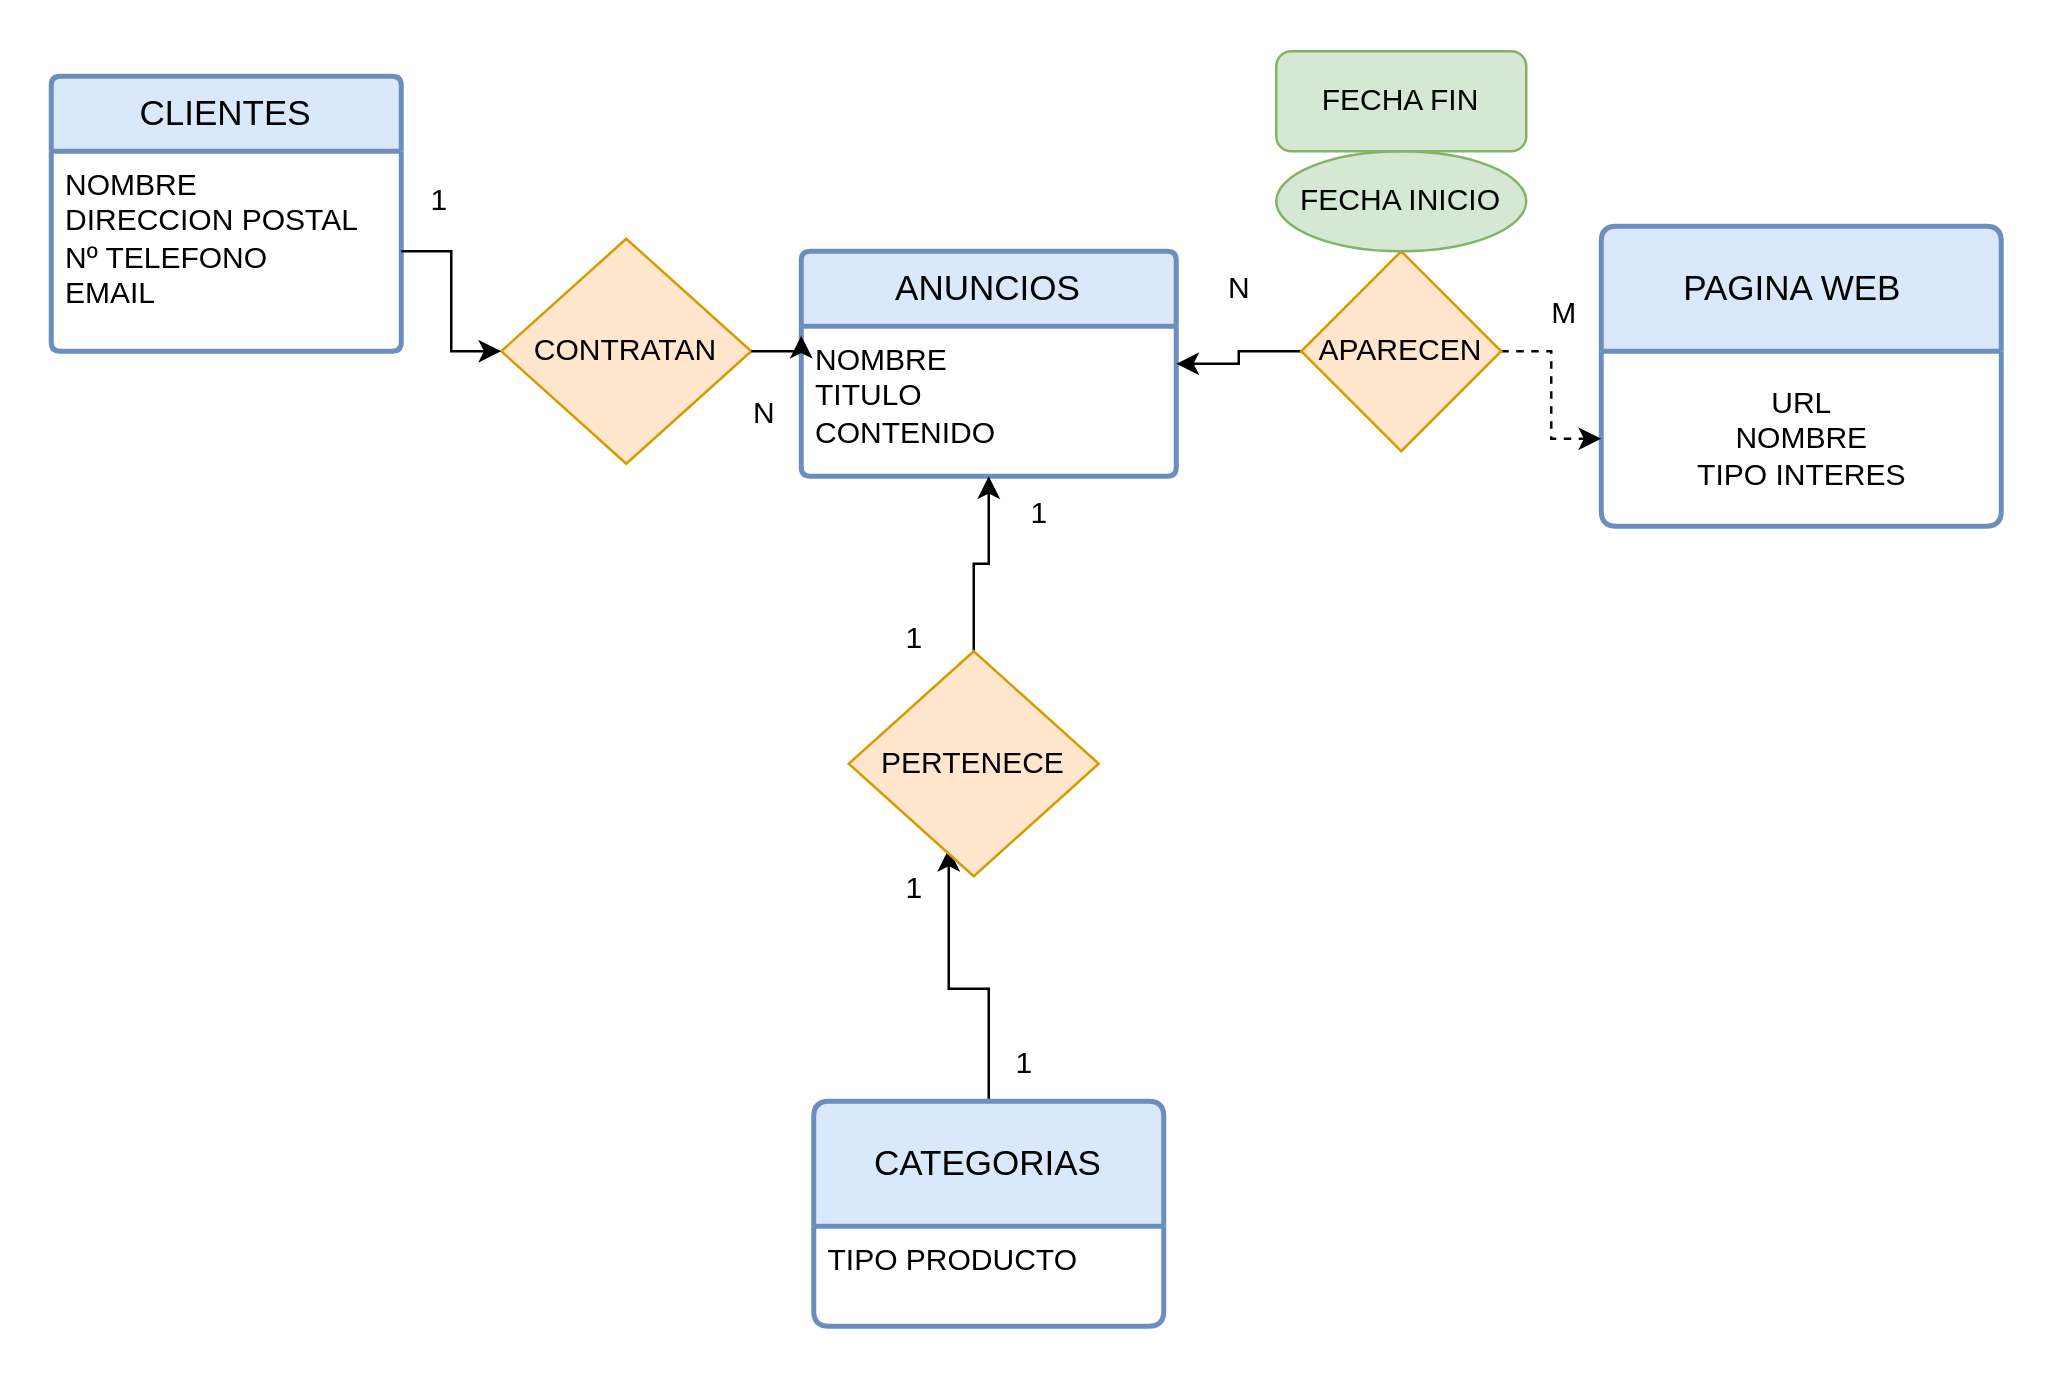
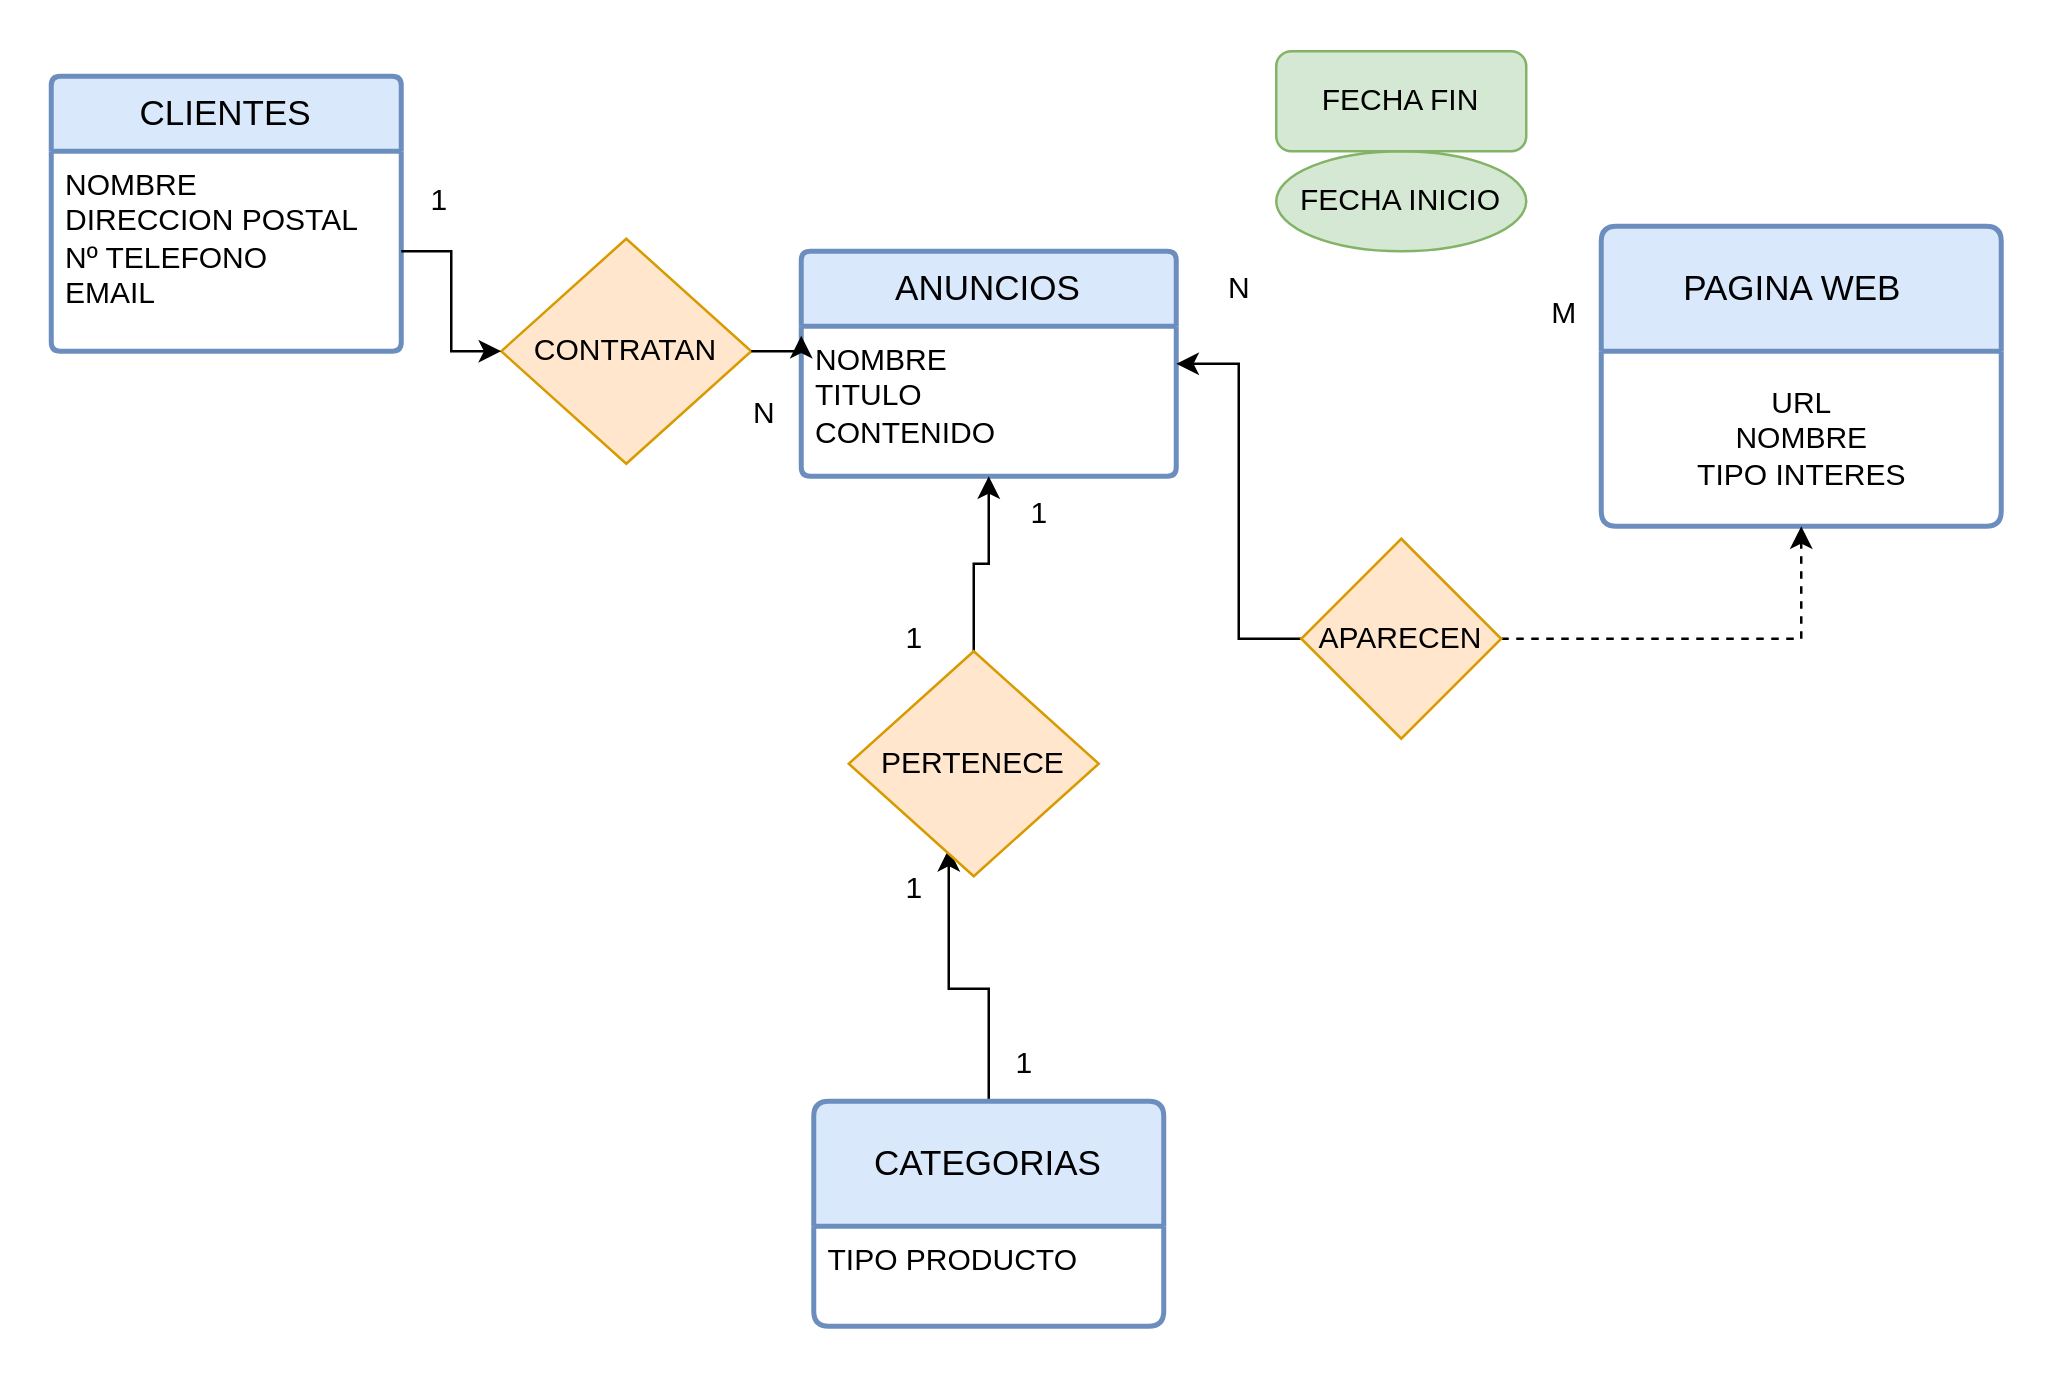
node "APARECEN": moved (1401, 351) -> (1401, 639)
